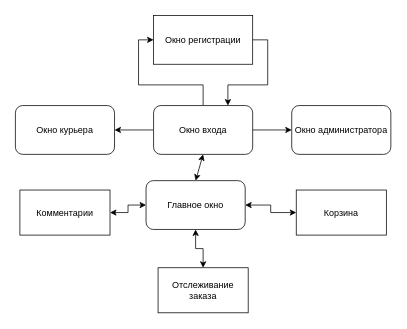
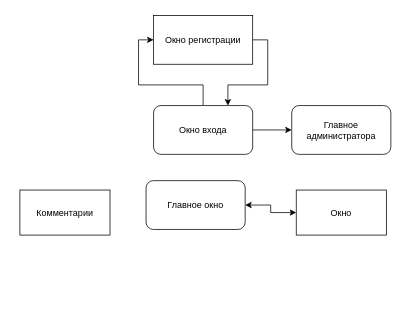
node "Окно курьера": removed
edge "Окно входа" -> "Окно курьера": removed
node "Окно администратора": label "Окно администратора" -> "Главное администратора"
edge "Окно входа" -- "Главное окно": removed
edge "Главное окно" -- "Комментарии": removed
node "Корзина": label "Корзина" -> "Окно"
edge "Главное окно" -- "Отслеживание заказа": removed
node "Отслеживание заказа": removed
